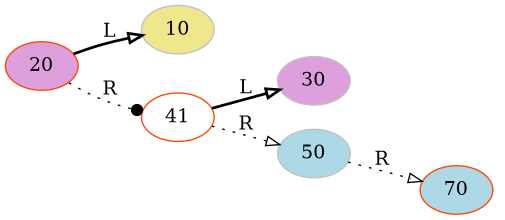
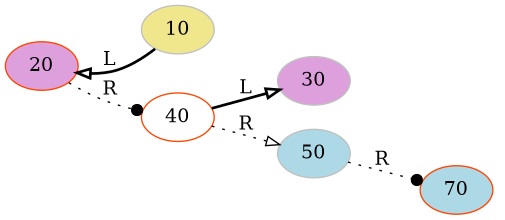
edge "20" -> "10": reversed
node "41": label "41" -> "40"
edge "50" -> "70": arrowhead onormal -> dot
